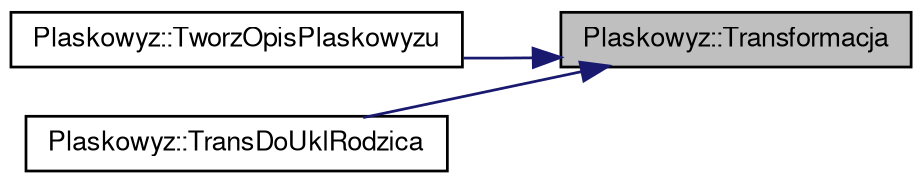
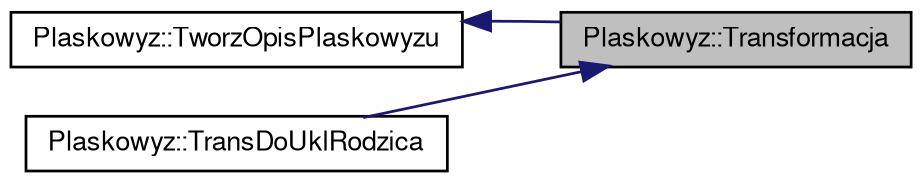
edge "Plaskowyz::TworzOpisPlaskowyzu" -> "Plaskowyz::Transformacja": reversed
